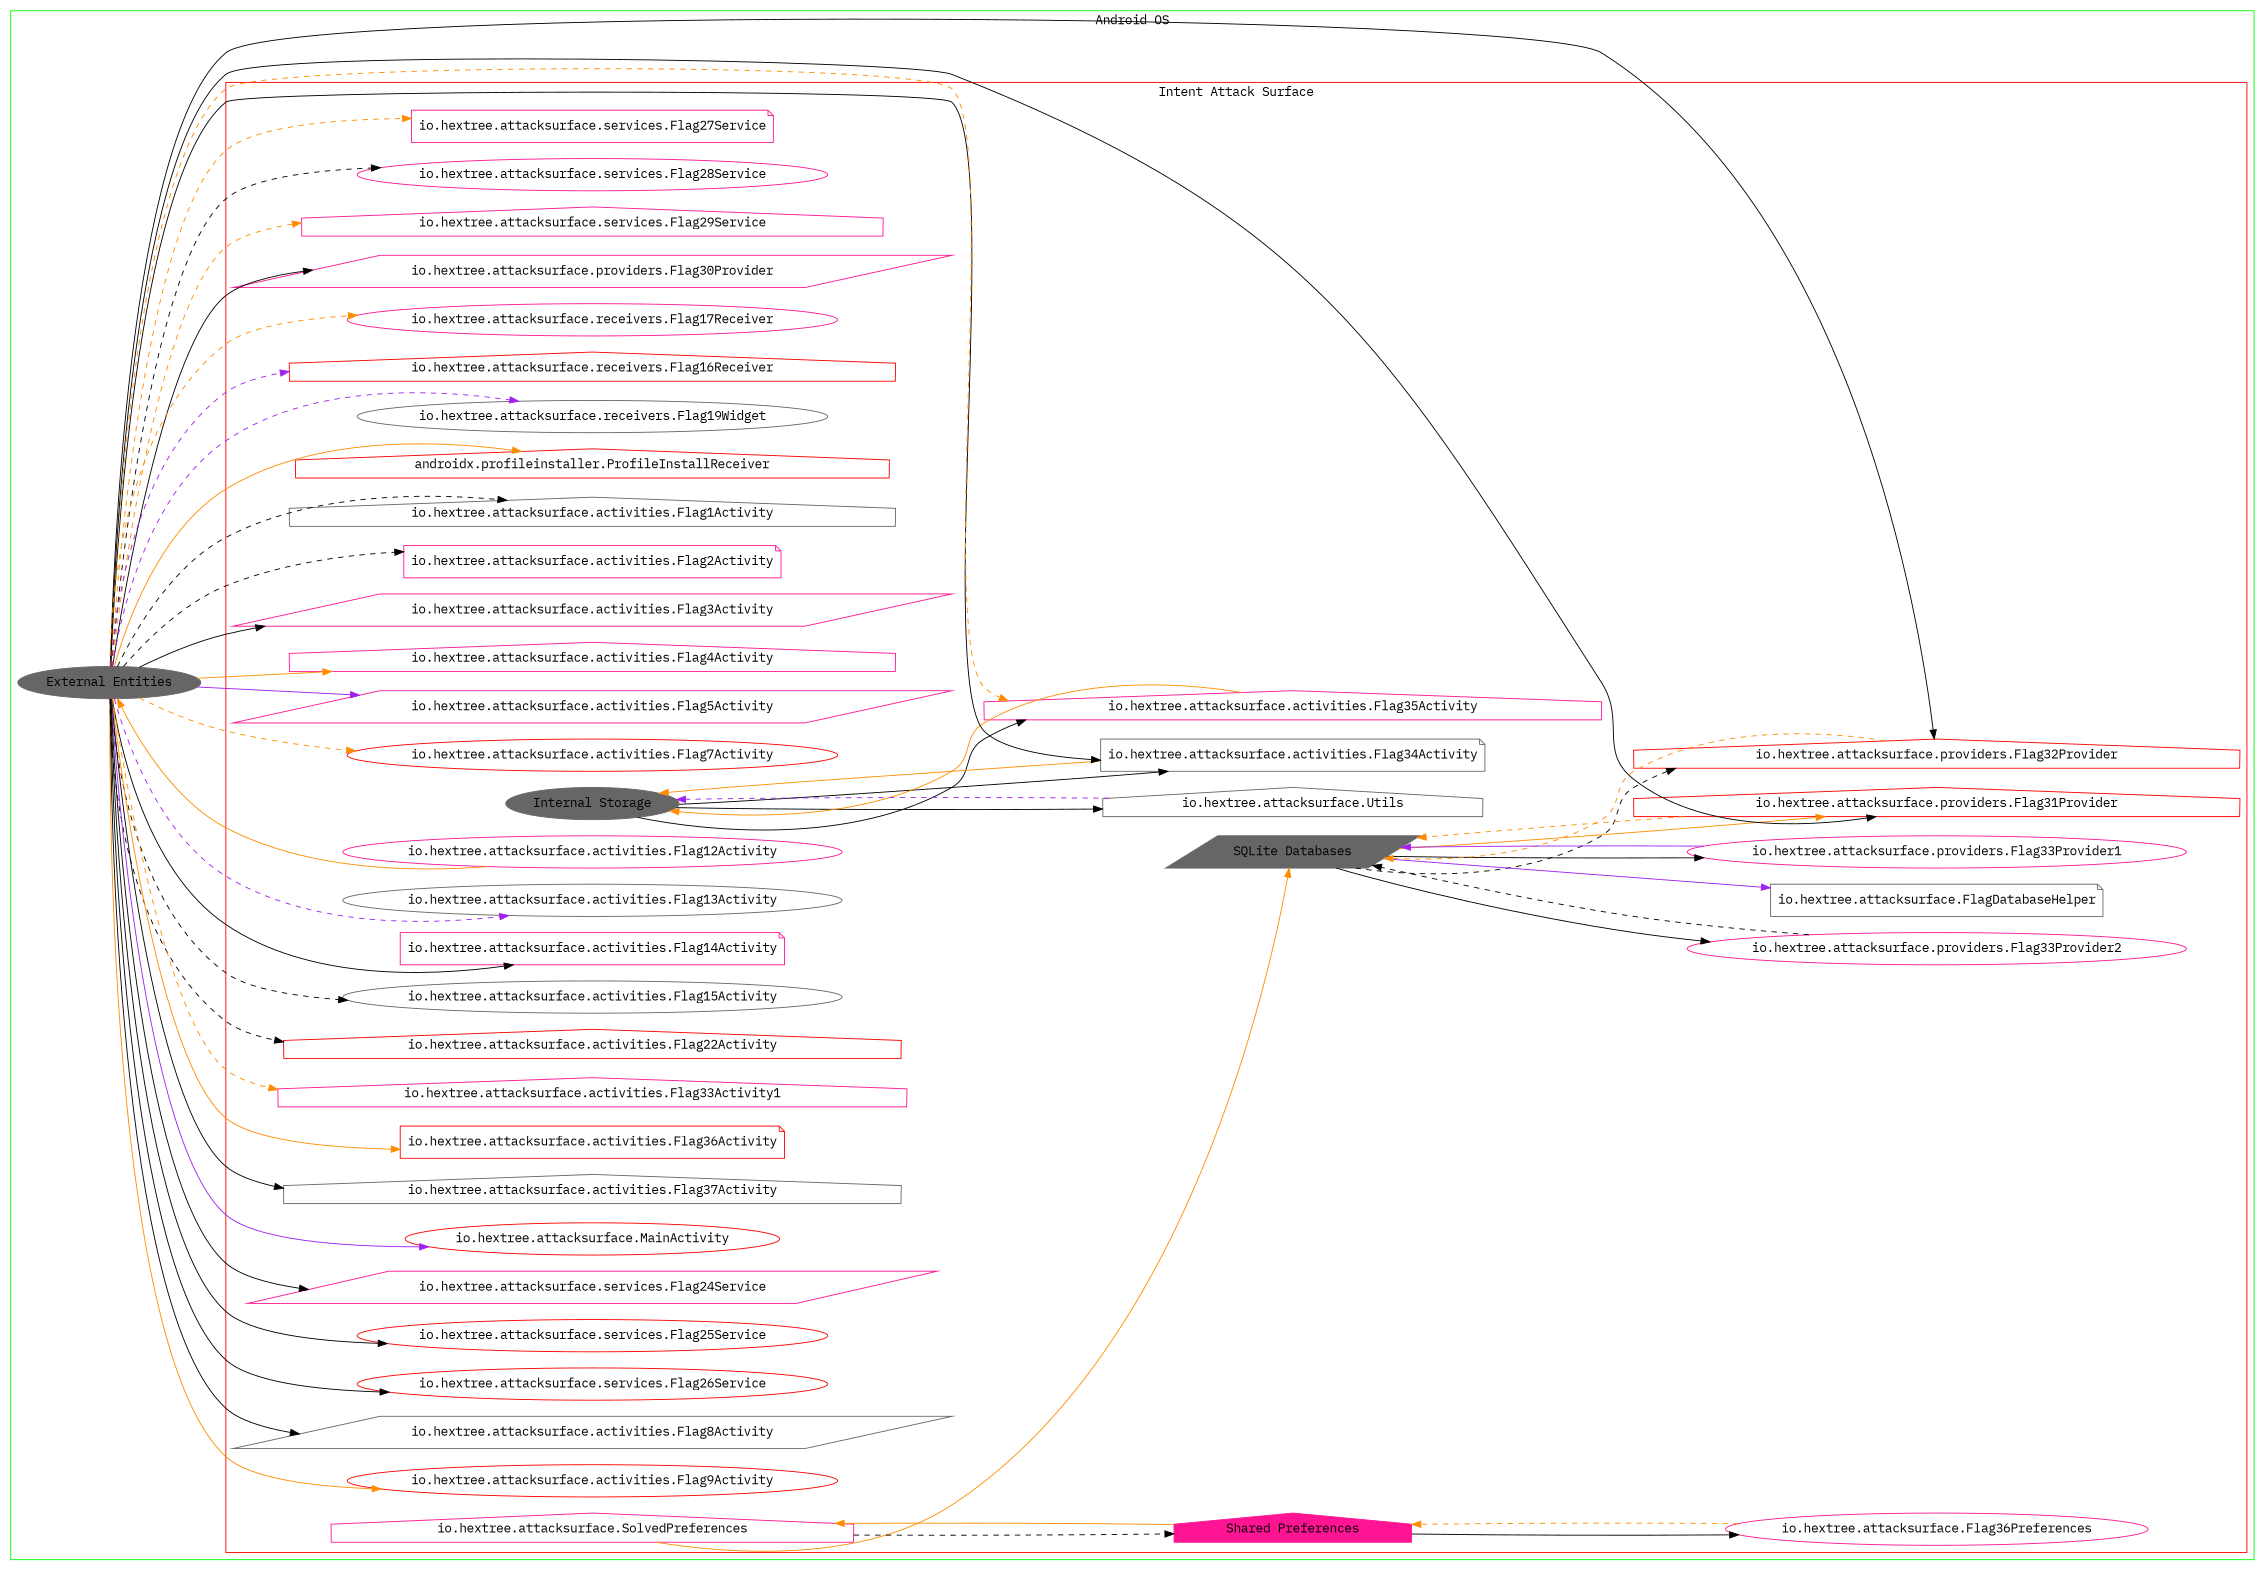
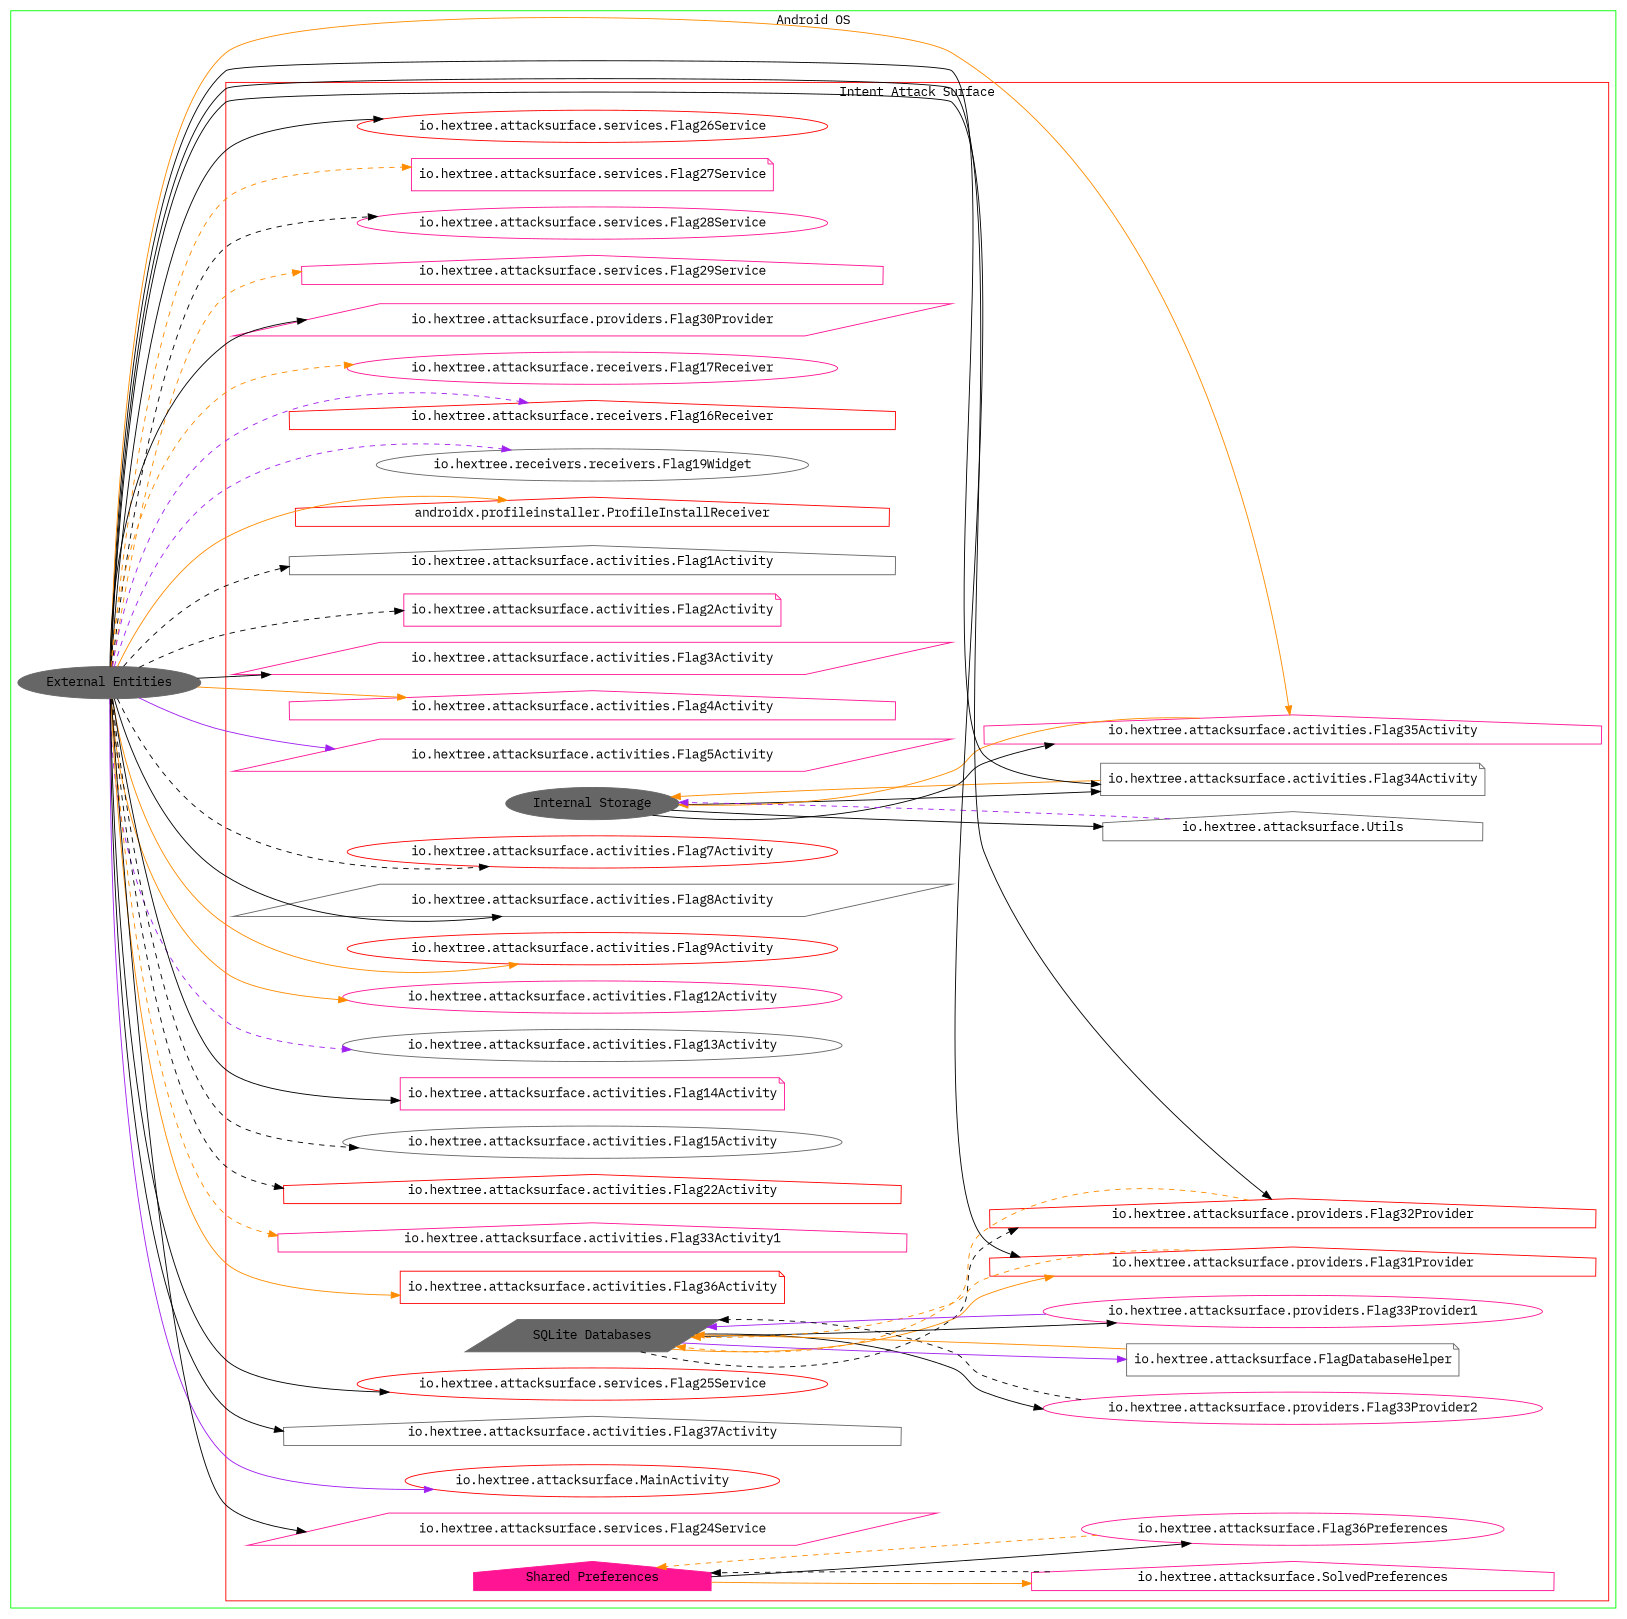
edge "External Entities" -> "io.hextree.attacksurface.activities.Flag35Activity": style dashed -> solid
node "io.hextree.attacksurface.receivers.Flag19Widget": label "io.hextree.attacksurface.receivers.Flag19Widget" -> "io.hextree.receivers.receivers.Flag19Widget"
edge "External Entities" -> "io.hextree.attacksurface.activities.Flag7Activity": color darkorange -> black
edge "io.hextree.attacksurface.activities.Flag12Activity" -> "External Entities": reversed
edge "io.hextree.attacksurface.SolvedPreferences" -> "SQLite Databases": now "io.hextree.attacksurface.FlagDatabaseHelper" -> "SQLite Databases"
